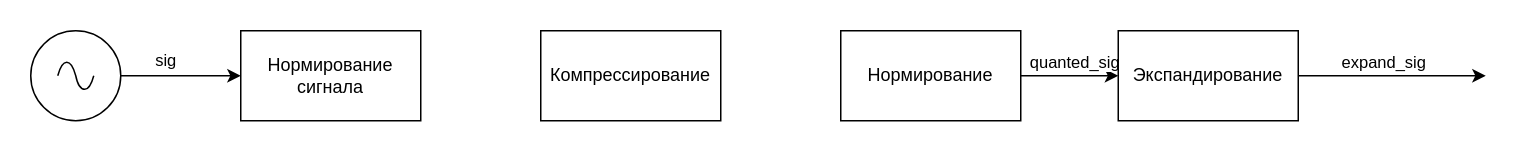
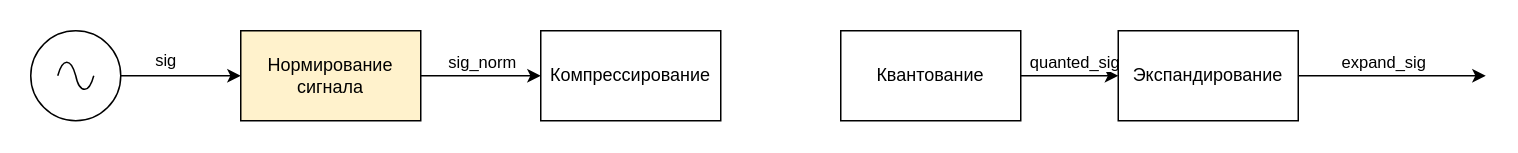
node "Нормирование сигнала": fillcolor #ffffff -> #fff2cc
edge "Нормирование сигнала" -> "Компрессирование": added, label "sig_norm"
node "Нормирование": label "Нормирование" -> "Квантование"
